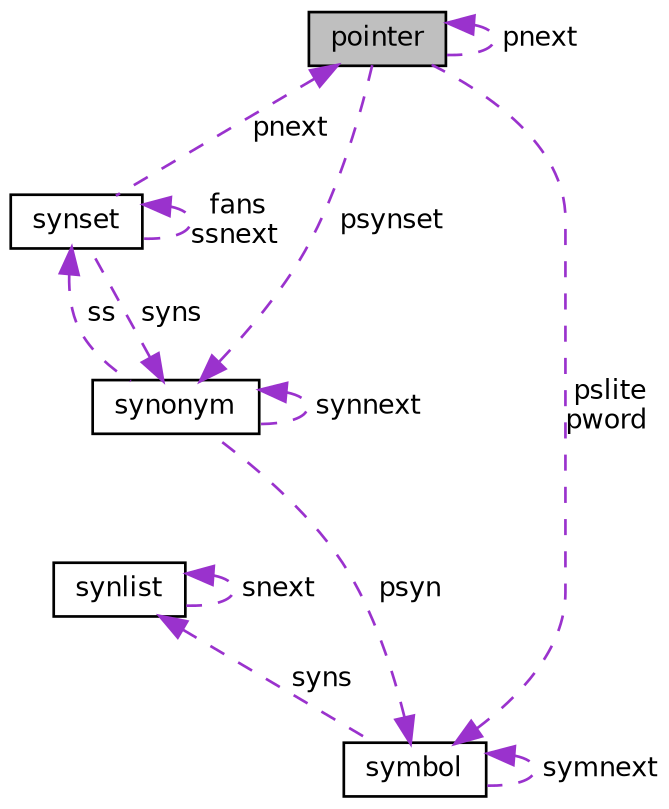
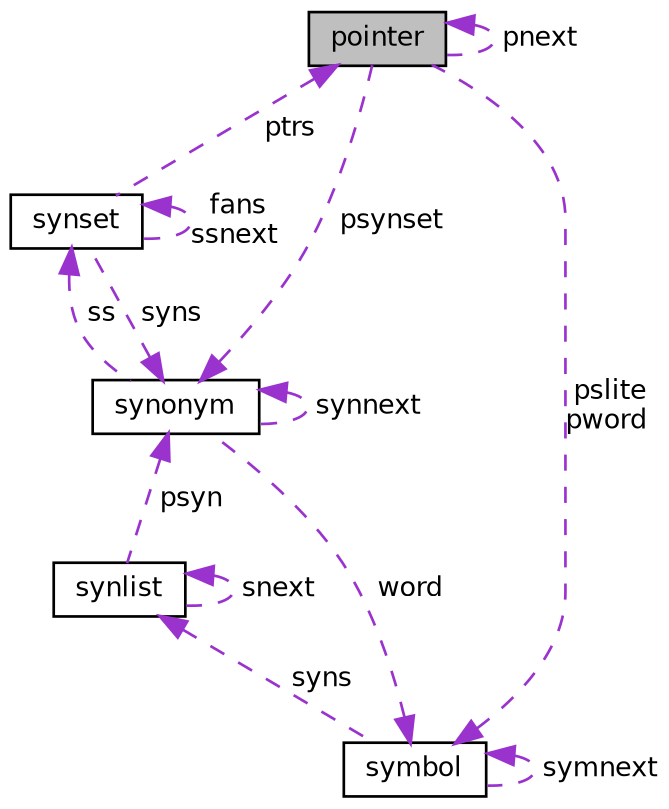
edge "synset" -> "pointer": label " pnext" -> " ptrs"
edge "synlist" -> "synonym": added, label "psyn"
edge "synonym" -> "symbol": label " psyn" -> " word"
